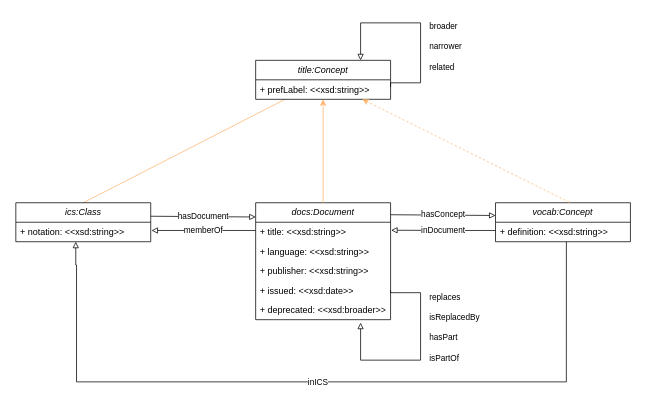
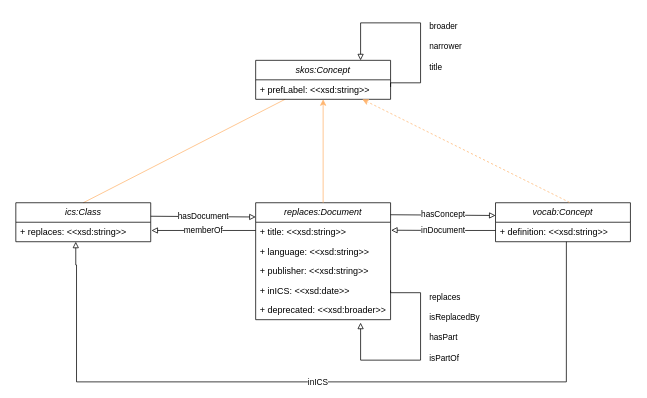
node "related": label "related" -> "title"
node "title:Concept": label "title:Concept" -> "skos:Concept"
node "docs:Document": label "docs:Document" -> "replaces:Document"
node "+ notation: <<xsd:string>>": label "+ notation: <<xsd:string>>" -> "+ replaces: <<xsd:string>>"
node "+ issued: <<xsd:date>>": label "+ issued: <<xsd:date>>" -> "+ inICS: <<xsd:date>>"
